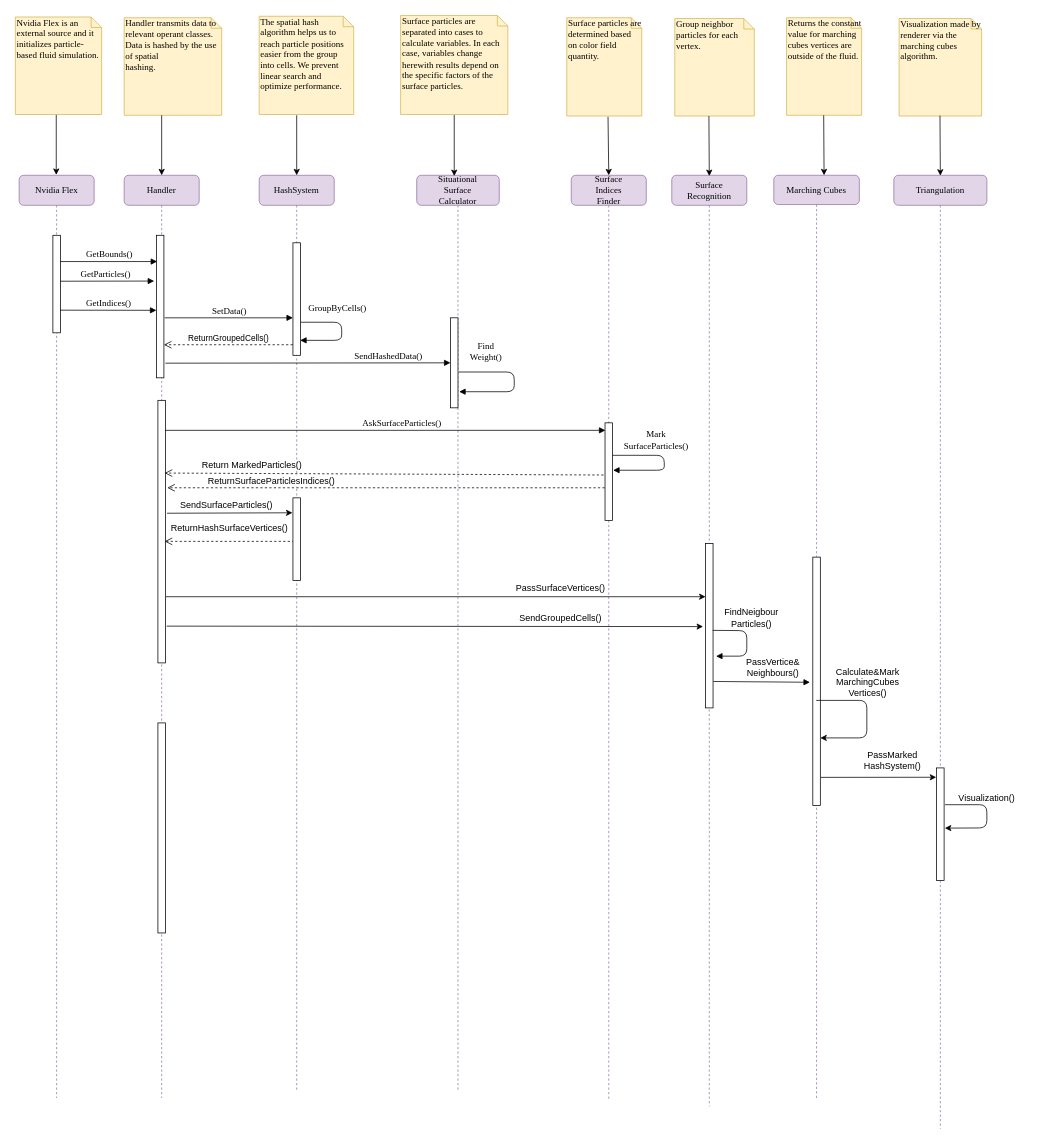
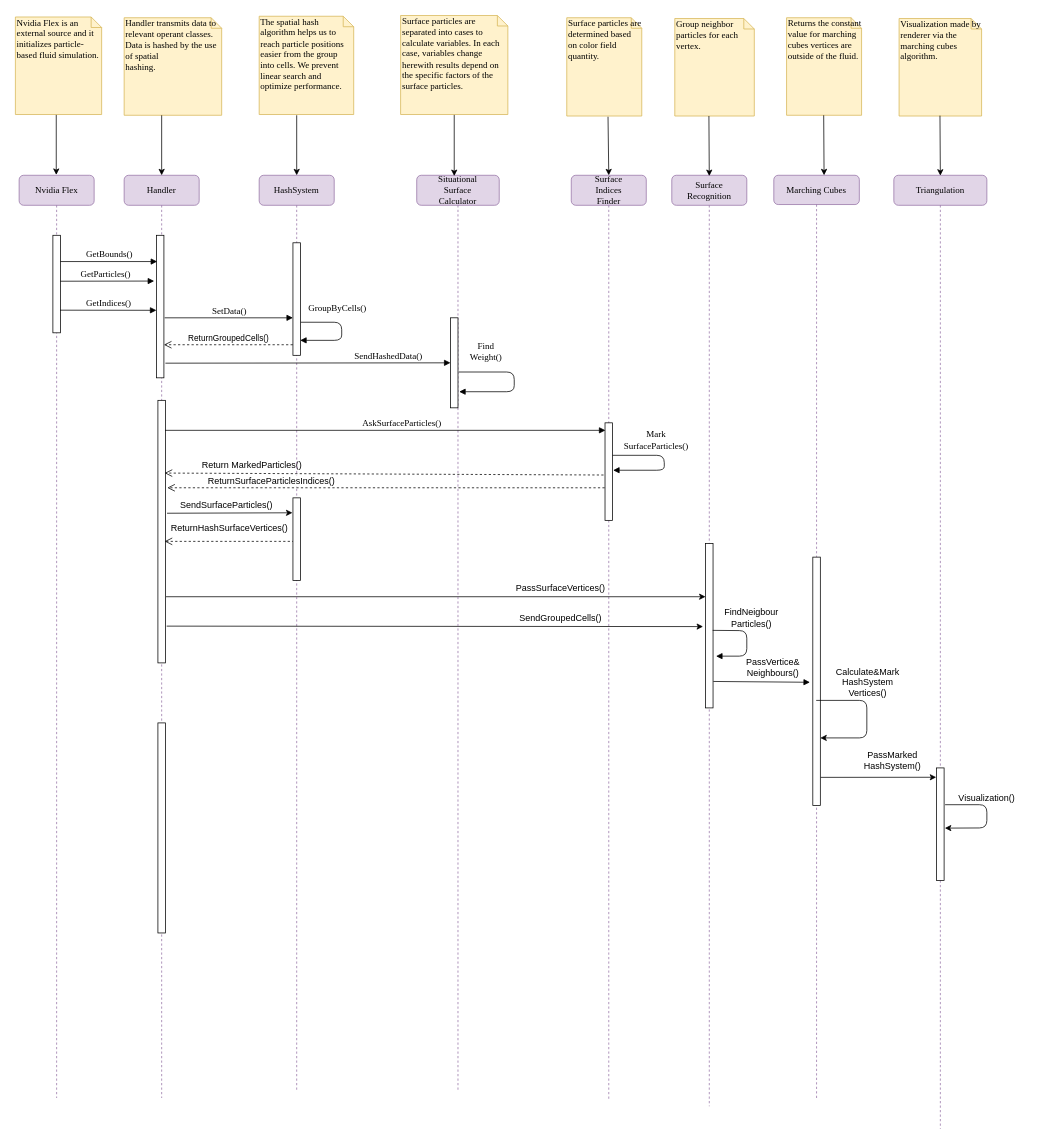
node "Calculate&Mark MarchingCubes Vertices()": label "Calculate&Mark MarchingCubes Vertices()" -> "Calculate&Mark HashSystem Vertices()"
